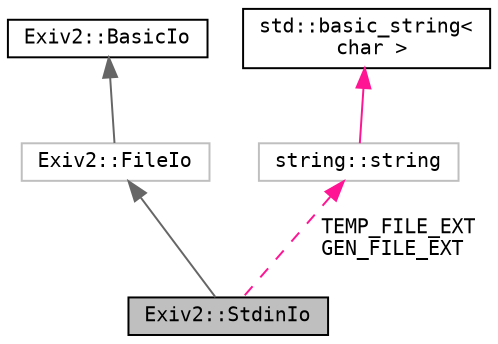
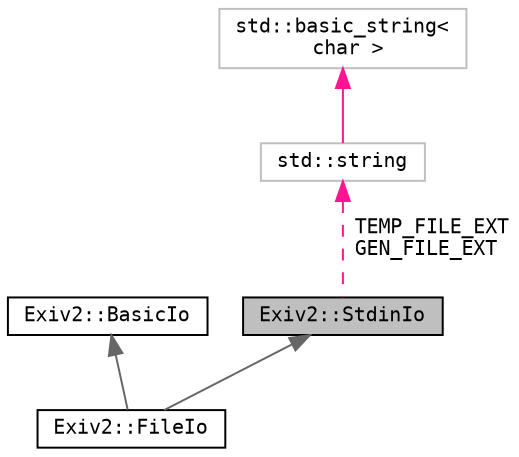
node "std::basic_string< char >": color black -> grey75
node "Exiv2::FileIo": color grey75 -> black
node "string::string": label "string::string" -> "std::string"
edge "Exiv2::StdinIo" -> "Exiv2::FileIo": reversed
